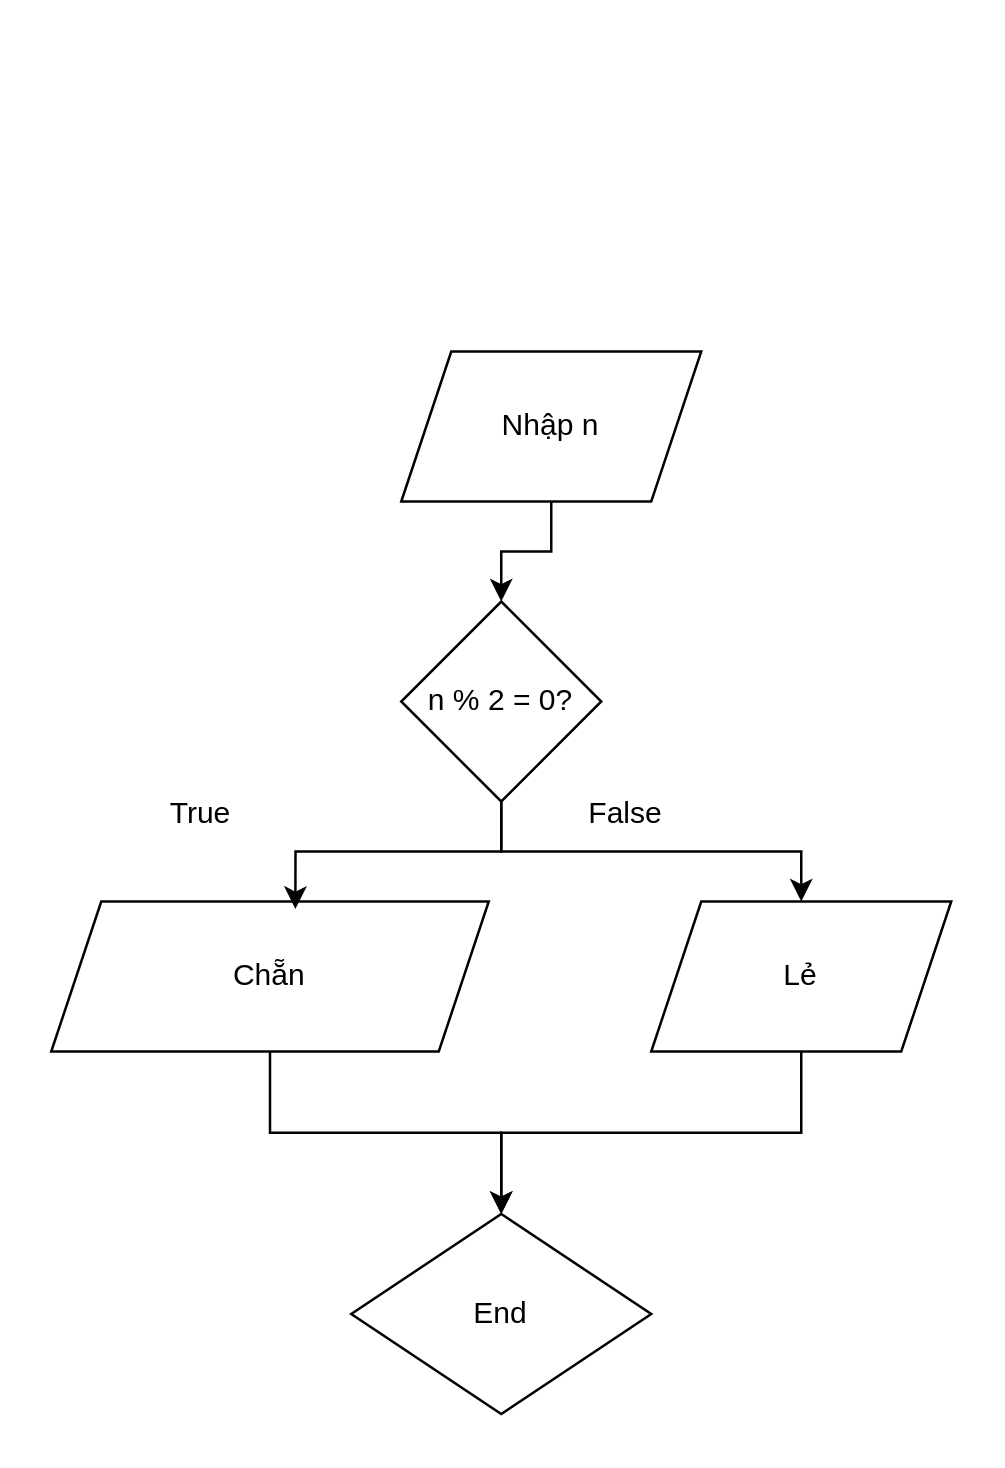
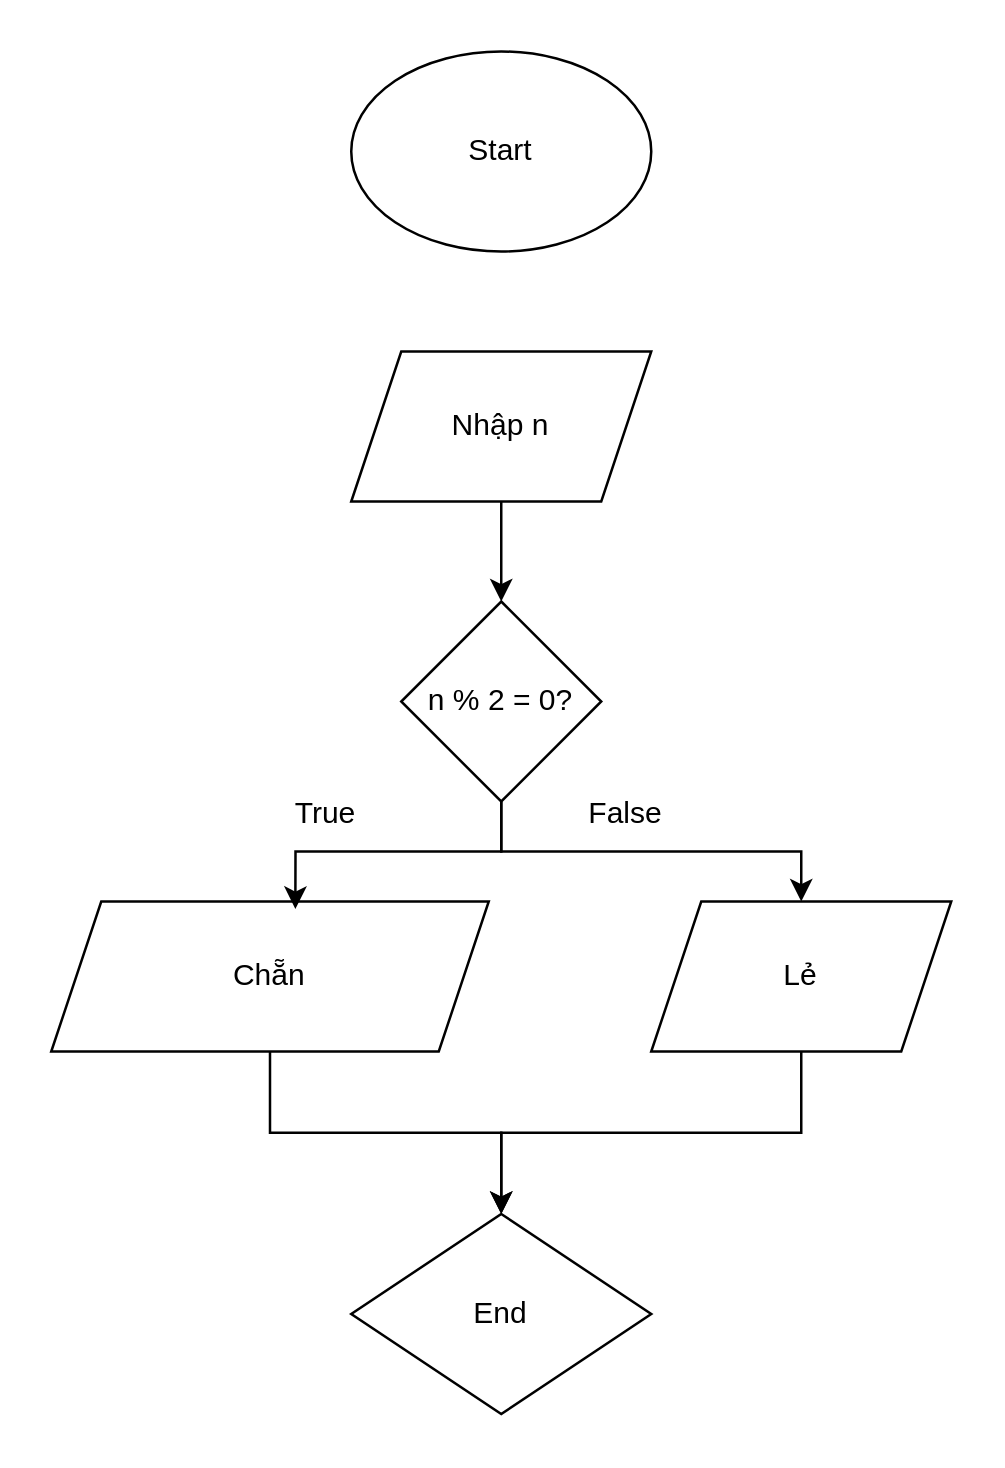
node "Start": added
node "Nhập n": moved (551, 426) -> (501, 426)
node "True": moved (201, 814) -> (326, 814)
